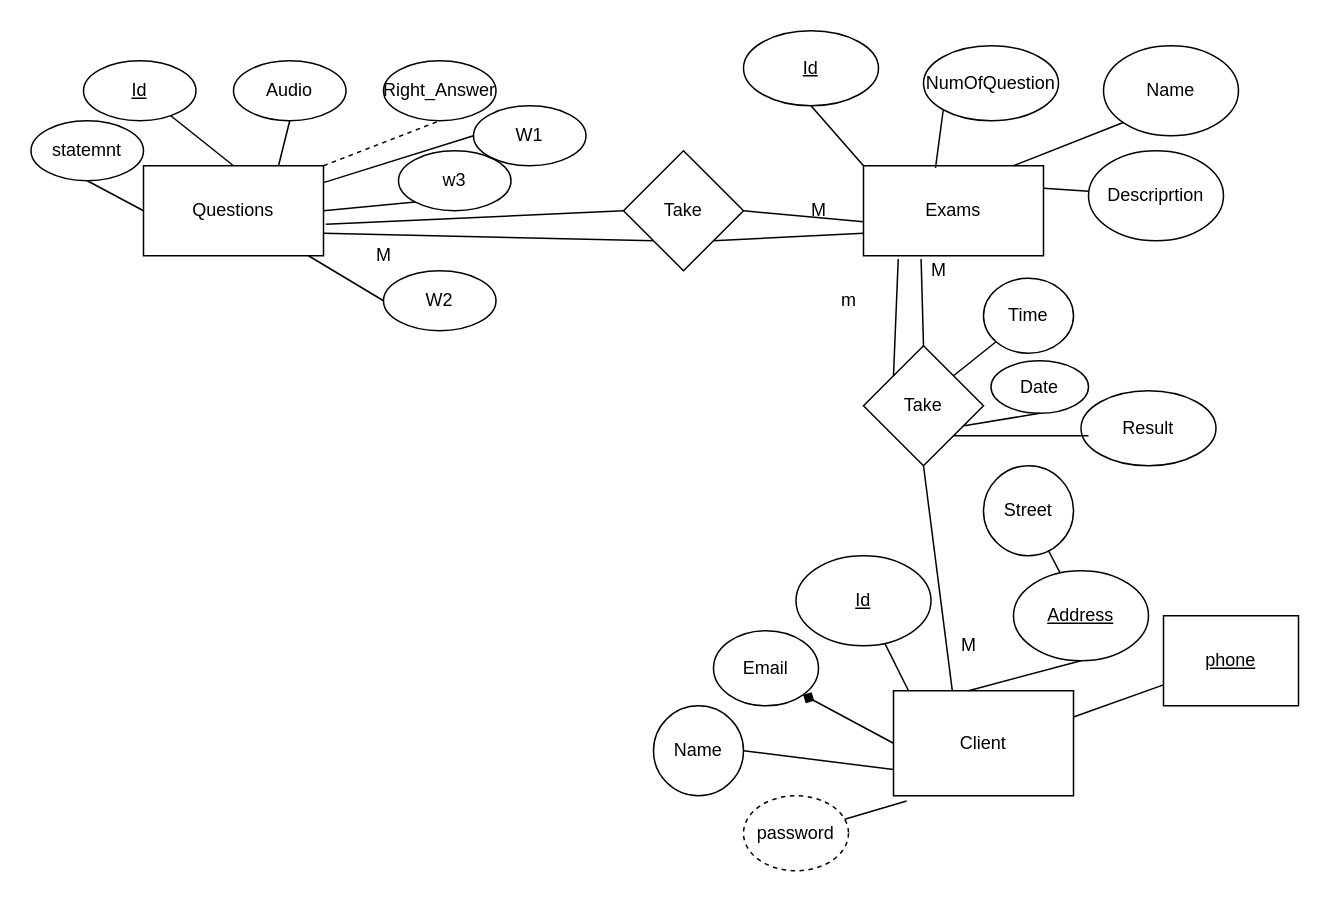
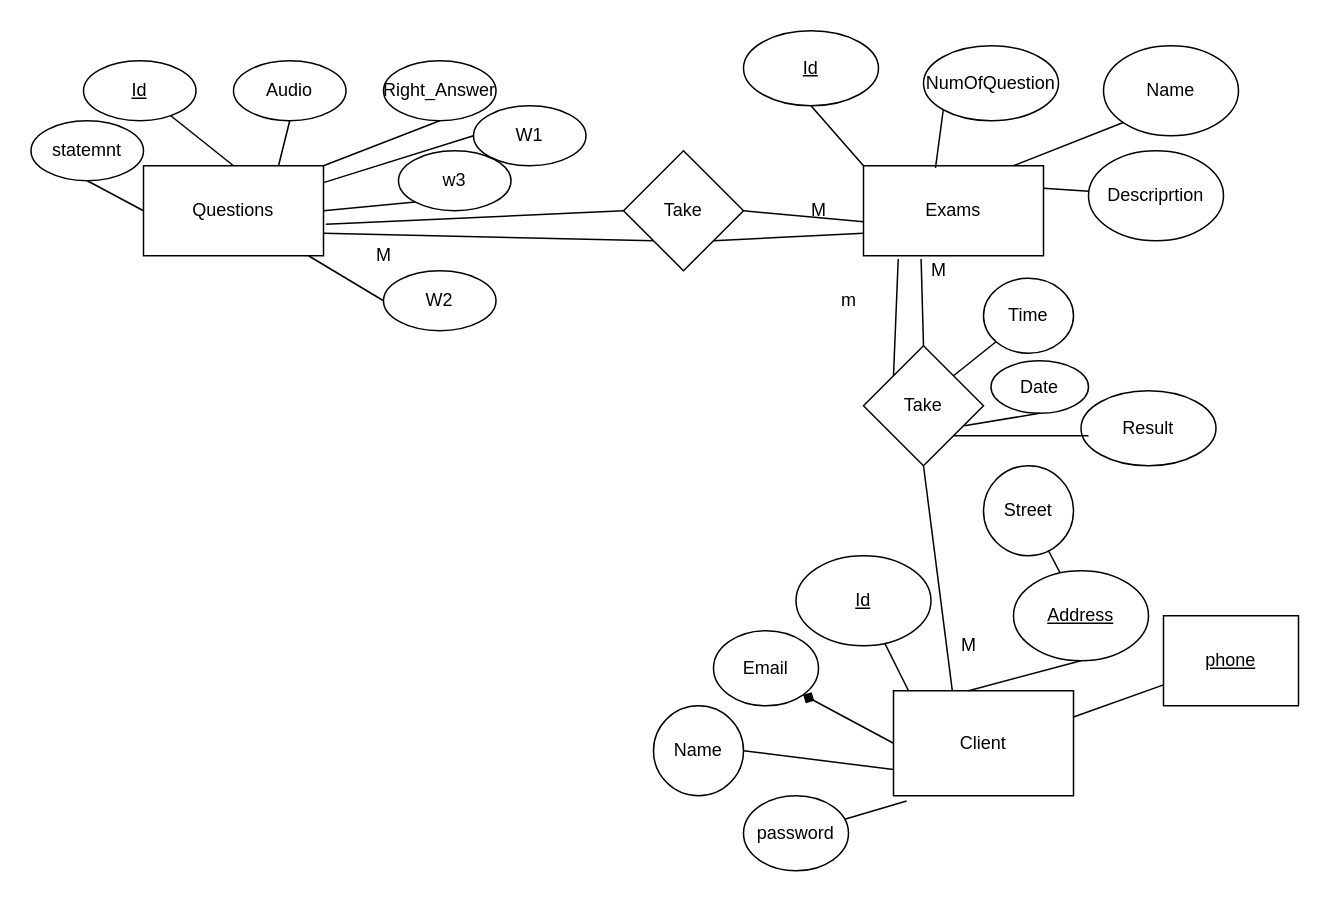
edge "Right_Answer" -- "Questions": style dashed -> solid
node "password": style dashed -> solid
